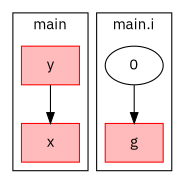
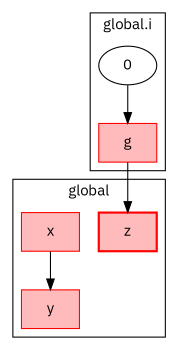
cluster "main": label "main" -> "global"
cluster "main.i": label "main.i" -> "global.i"
edge "y" -> "x": reversed
node "z": added
